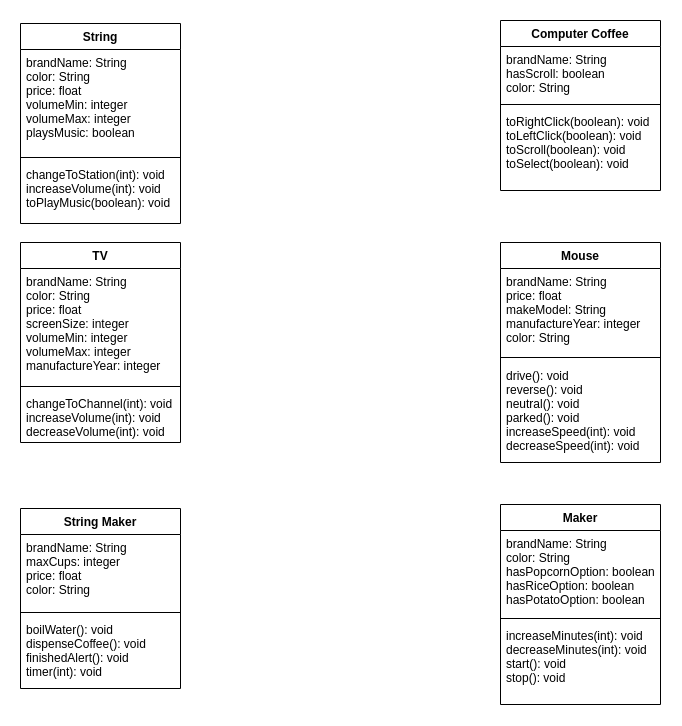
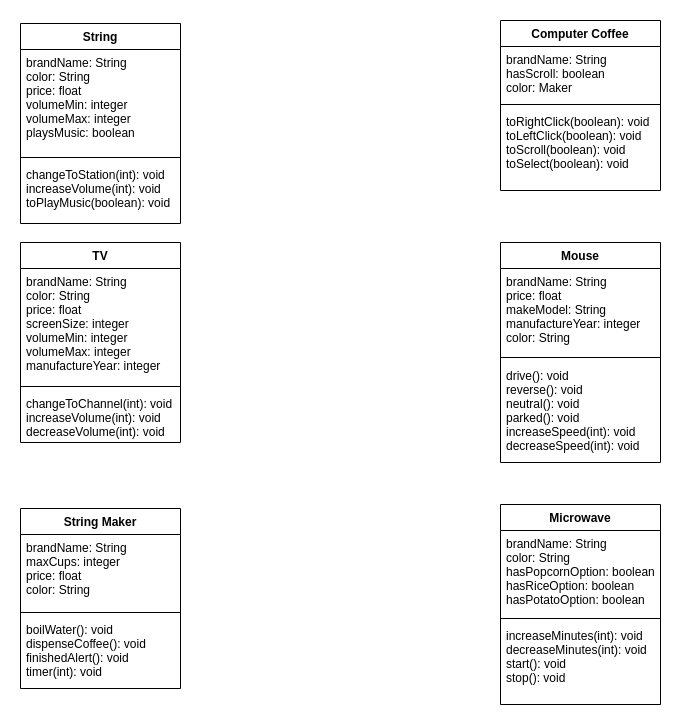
node "brandName: String hasScroll: boolean color: String": label "brandName: String hasScroll: boolean color: String" -> "brandName: String hasScroll: boolean color: Maker"
node "Maker": label "Maker" -> "Microwave"
